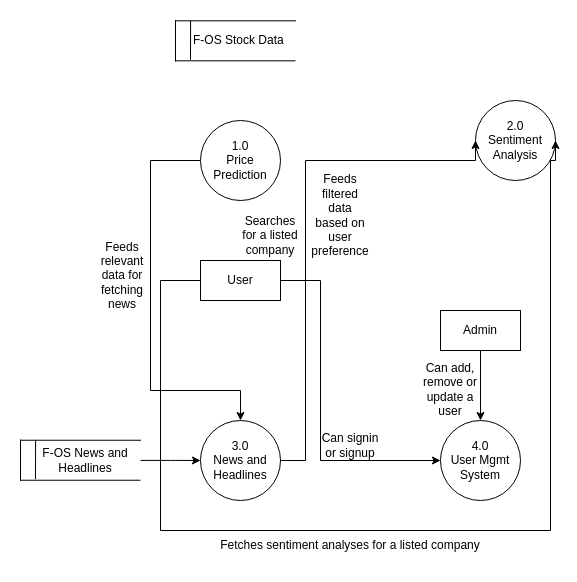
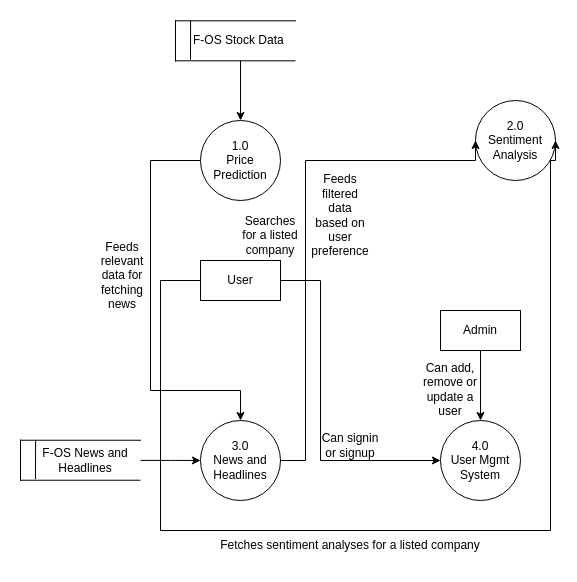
edge "F-OS Stock Data" -> "1.0 Price Prediction": added
